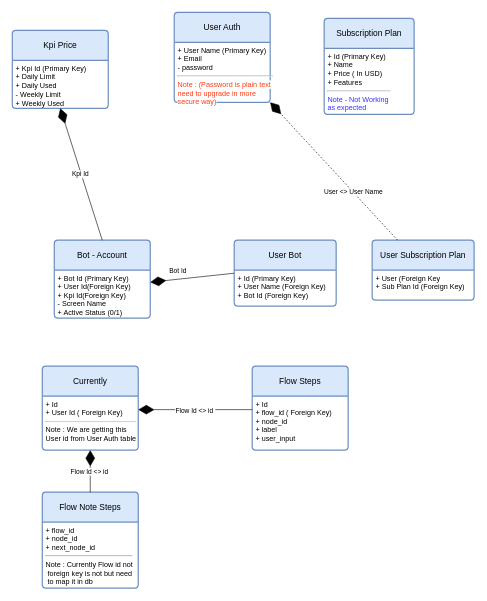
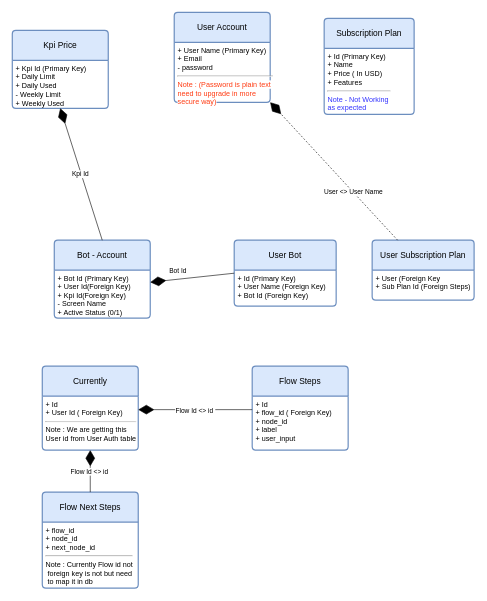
node "User Auth": label "User Auth" -> "User Account"
node "+ User (Foreign Key + Sub Plan Id (Foreign Key)": label "+ User (Foreign Key + Sub Plan Id (Foreign Key)" -> "+ User (Foreign Key + Sub Plan Id (Foreign Steps)"
node "Flow Note Steps": label "Flow Note Steps" -> "Flow Next Steps"
